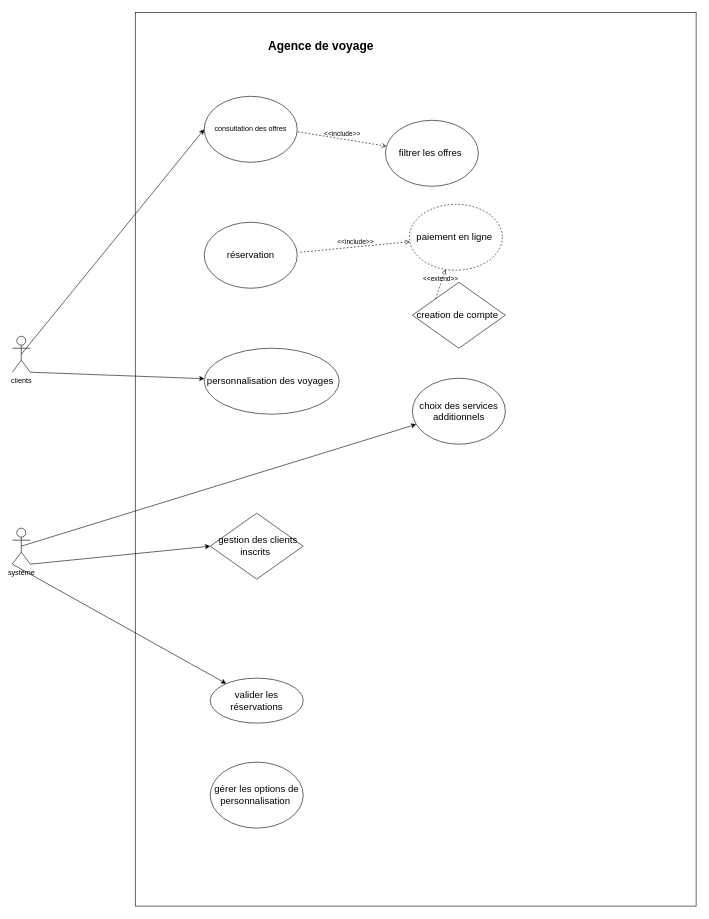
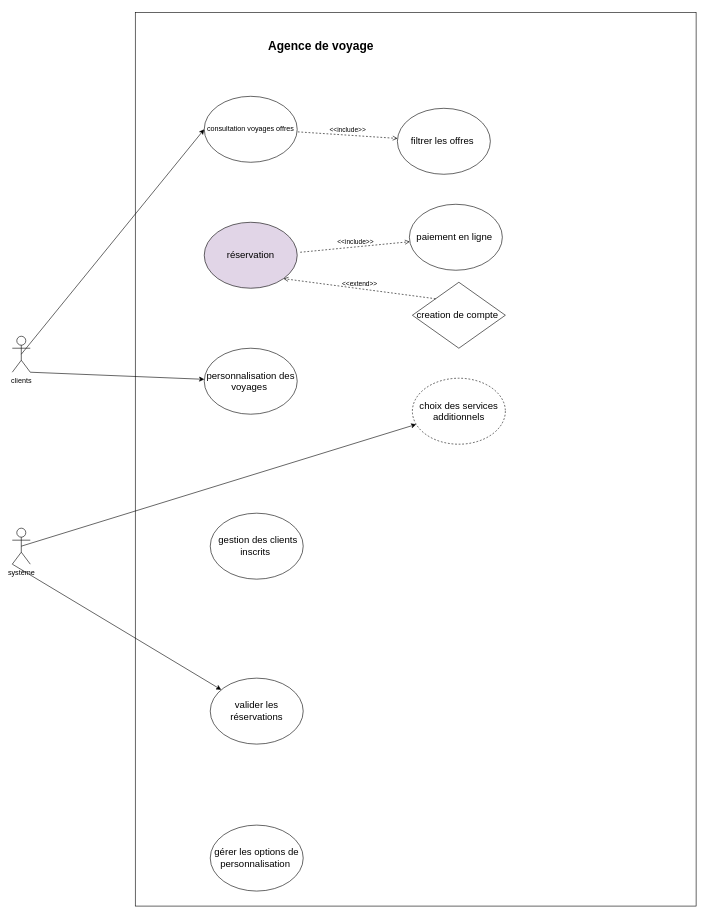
node "consultation des offres": label "consultation des offres" -> "consultation voyages offres"
node "filtrer les offres": moved (432, 153) -> (444, 141)
node "paiement en ligne": style dashed -> solid
node "réservation": fillcolor #ffffff -> #e1d5e7
edge "creation de compte" -> "paiement en ligne": now "creation de compte" -> "réservation"
node "personnalisation des voyages": size 135x66 -> 93x66
node "choix des services additionnels": style solid -> dashed
node "gestion des clients inscrits": shape diamond -> ellipse
edge "système" -> "gestion des clients inscrits": removed
node "valider les réservations": size 93x45 -> 93x66
node "gérer les options de personnalisation": moved (257, 795) -> (257, 858)
